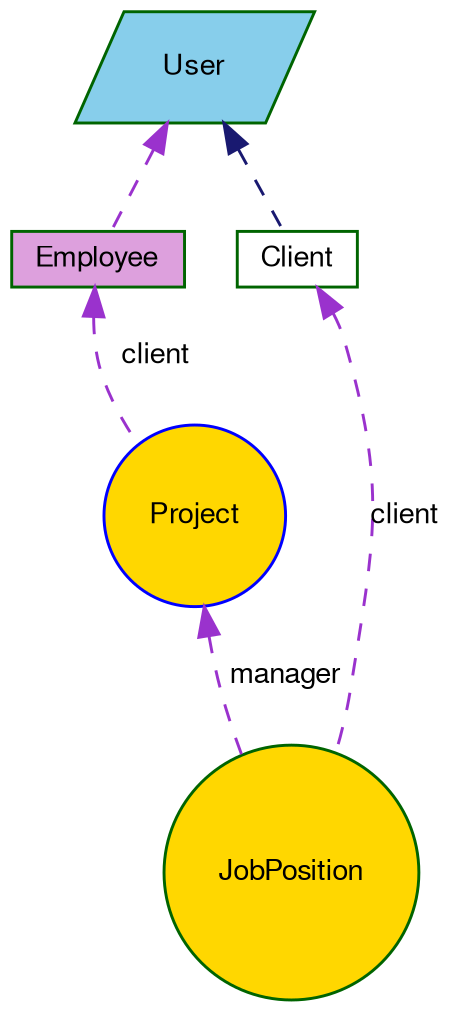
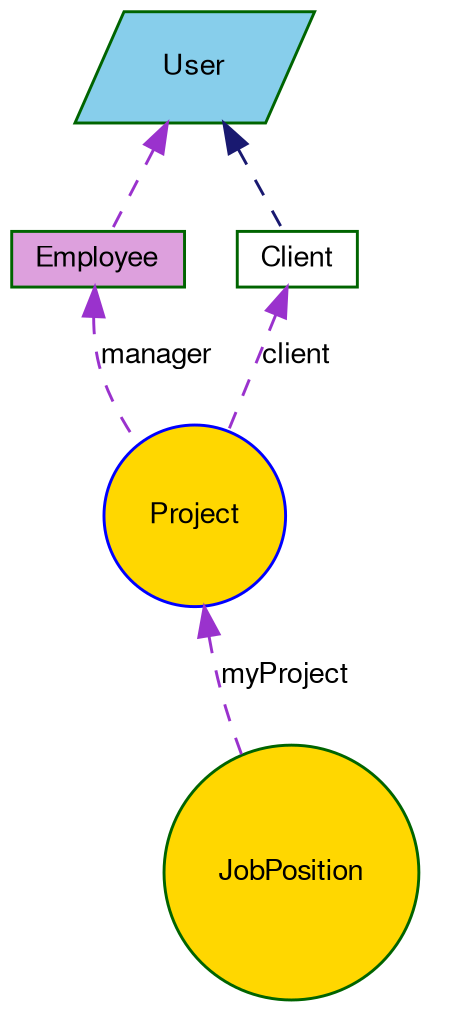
edge "Project" -> "Employee": label "client" -> "manager"
edge "JobPosition" -> "Client": now "Project" -> "Client"
edge "JobPosition" -> "Project": label "manager" -> "myProject"
